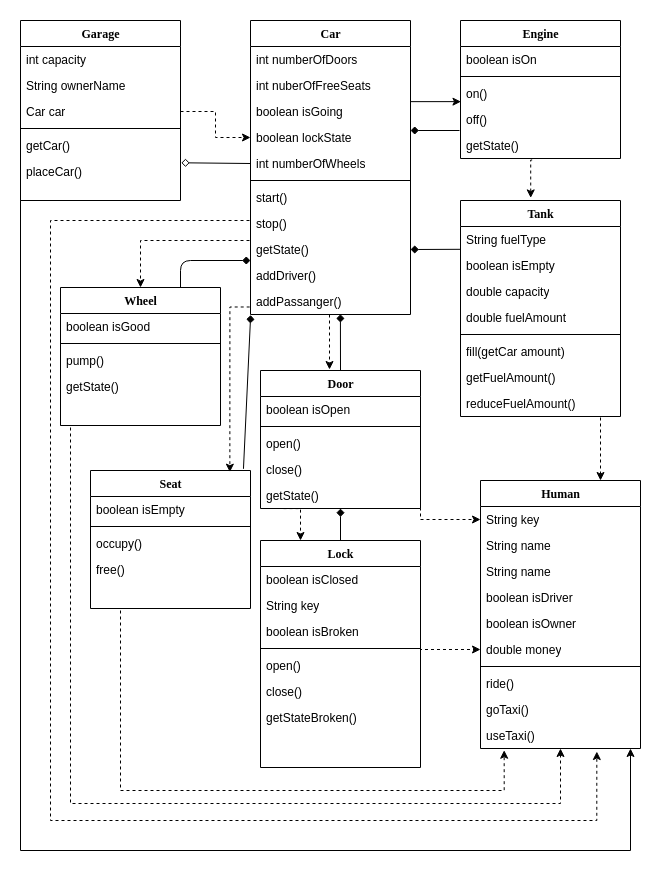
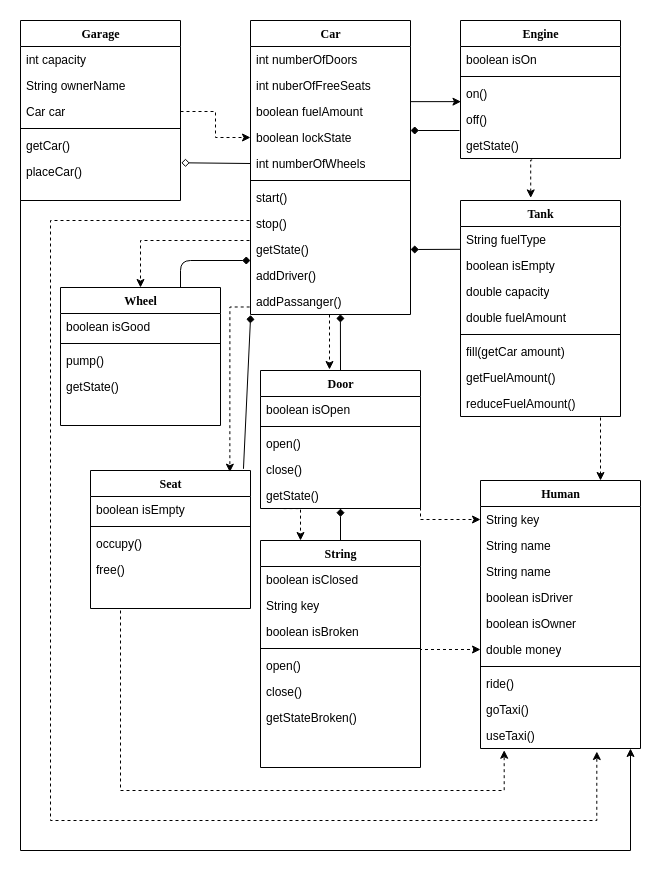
node "boolean isGoing": label "boolean isGoing" -> "boolean fuelAmount"
node "Lock": label "Lock" -> "String"
edge "Wheel" -> "useTaxi()": removed
